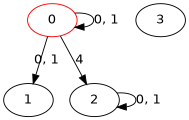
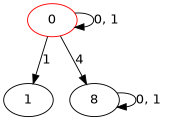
node "3": removed
edge "0" -> "1": label "0, 1" -> "1"
node "2": label "2" -> "8"
